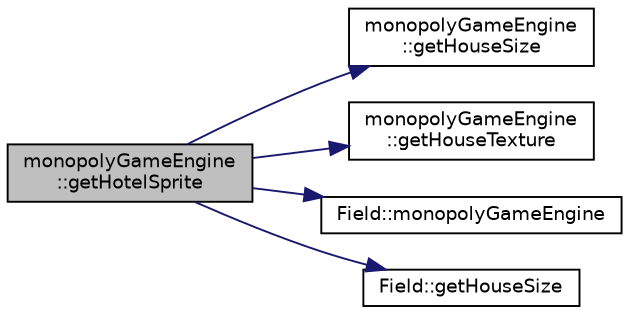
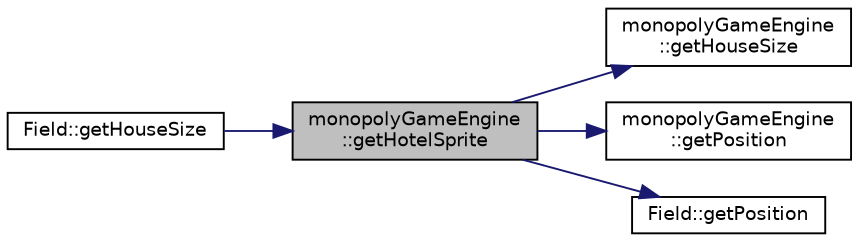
node "monopolyGameEngine ::getHouseTexture": label "monopolyGameEngine ::getHouseTexture" -> "monopolyGameEngine ::getPosition"
node "Field::monopolyGameEngine": label "Field::monopolyGameEngine" -> "Field::getPosition"
edge "monopolyGameEngine ::getHotelSprite" -> "Field::getHouseSize": reversed
